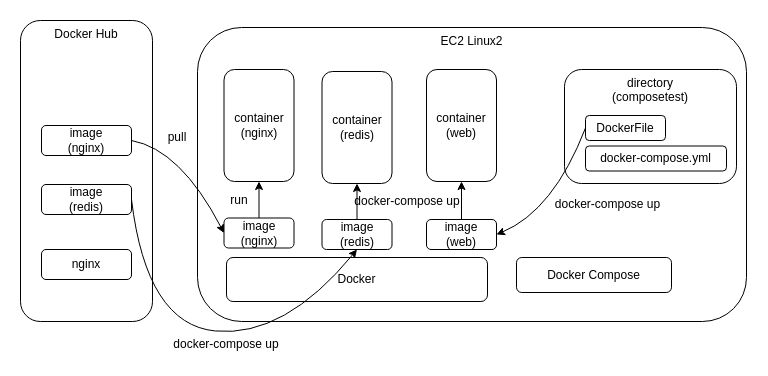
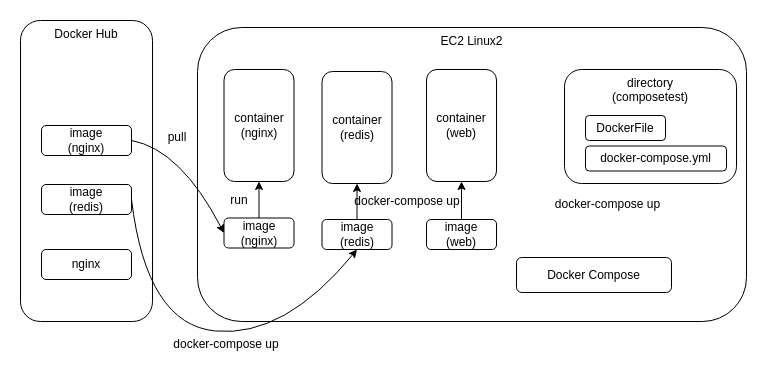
edge "DockerFile" -> "image (web)": removed
node "Docker": removed
